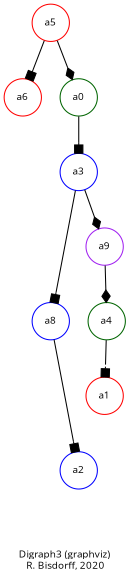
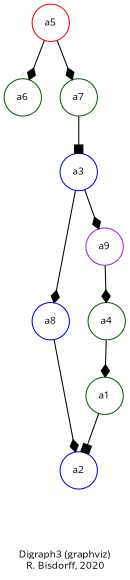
edge "a5" -> "a6": arrowhead box -> diamond
node "a6": color red -> darkgreen
node "a0": label "a0" -> "a7"
edge "a3" -> "a8": arrowhead box -> diamond
edge "a4" -> "a1": arrowhead box -> diamond
edge "a8" -> "a2": arrowhead box -> diamond
node "a1": color red -> darkgreen
edge "a1" -> "a2": added
